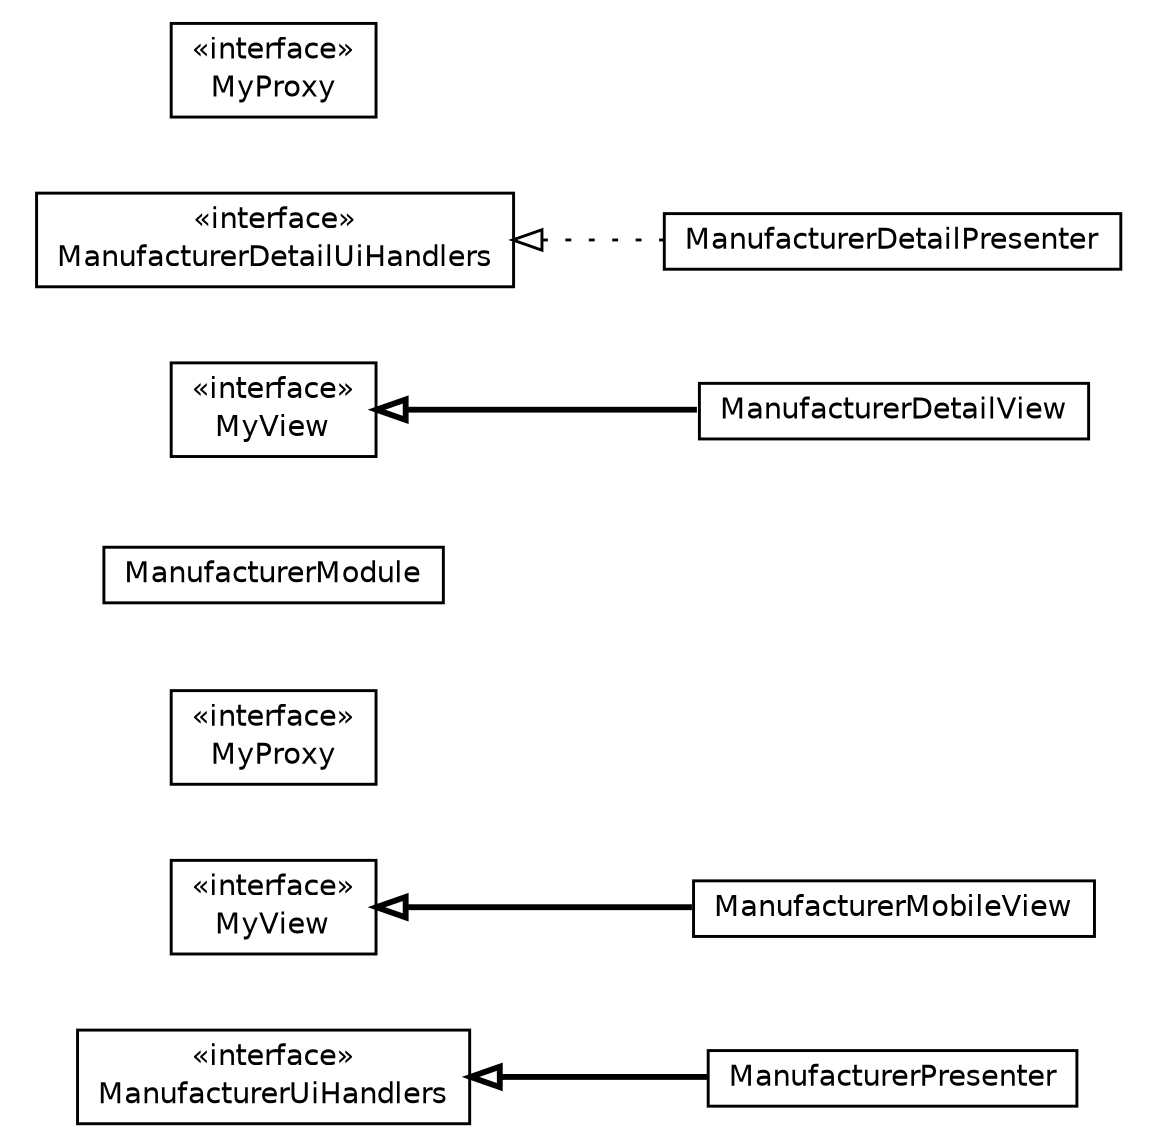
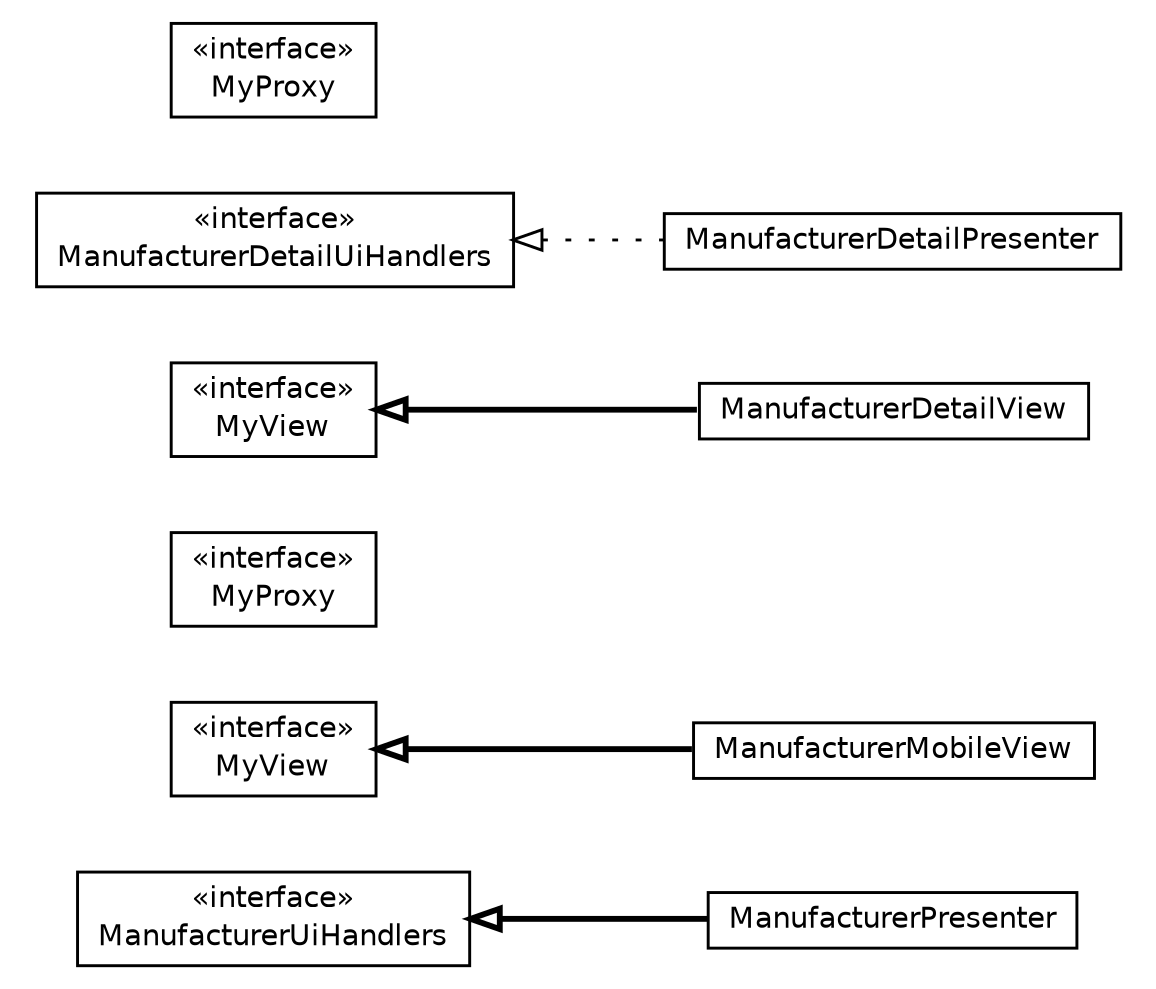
node "ManufacturerModule": removed
